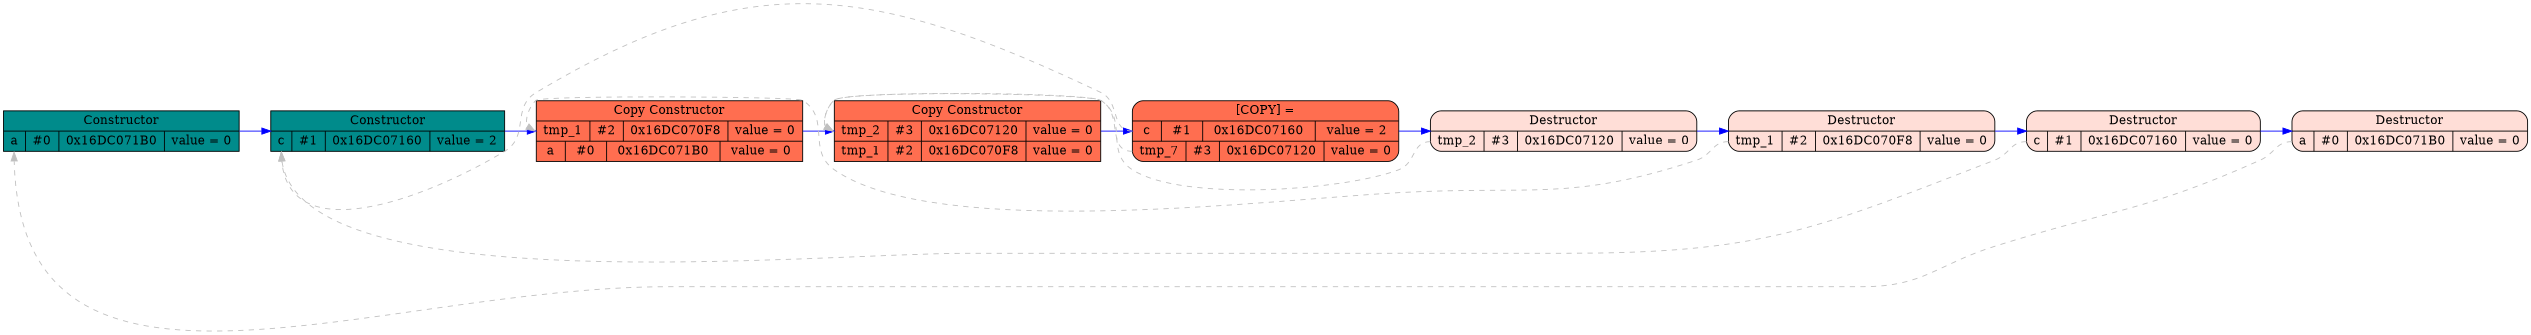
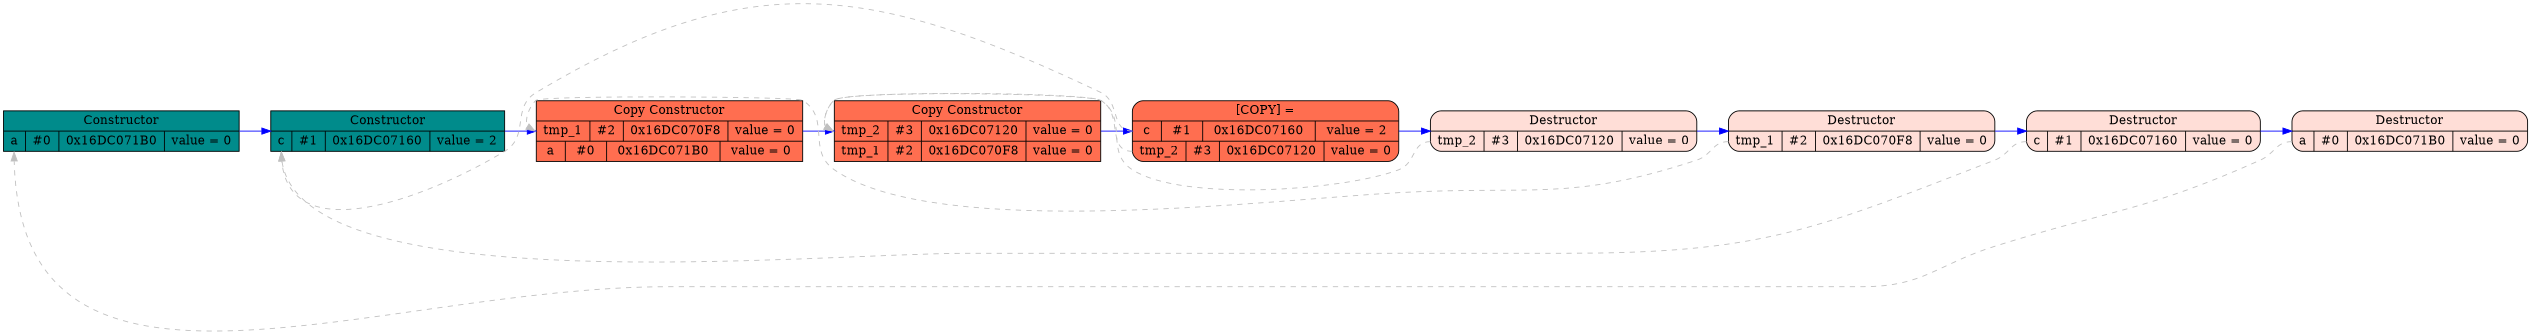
node "[COPY] =": text "tmp_7" -> "tmp_2"
